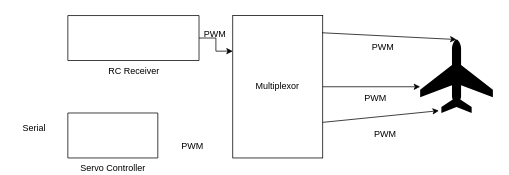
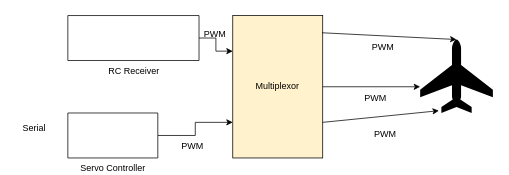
node "Multiplexor": fillcolor #ffffff -> #fff2cc
edge "Servo Controller" -> "Multiplexor": added
